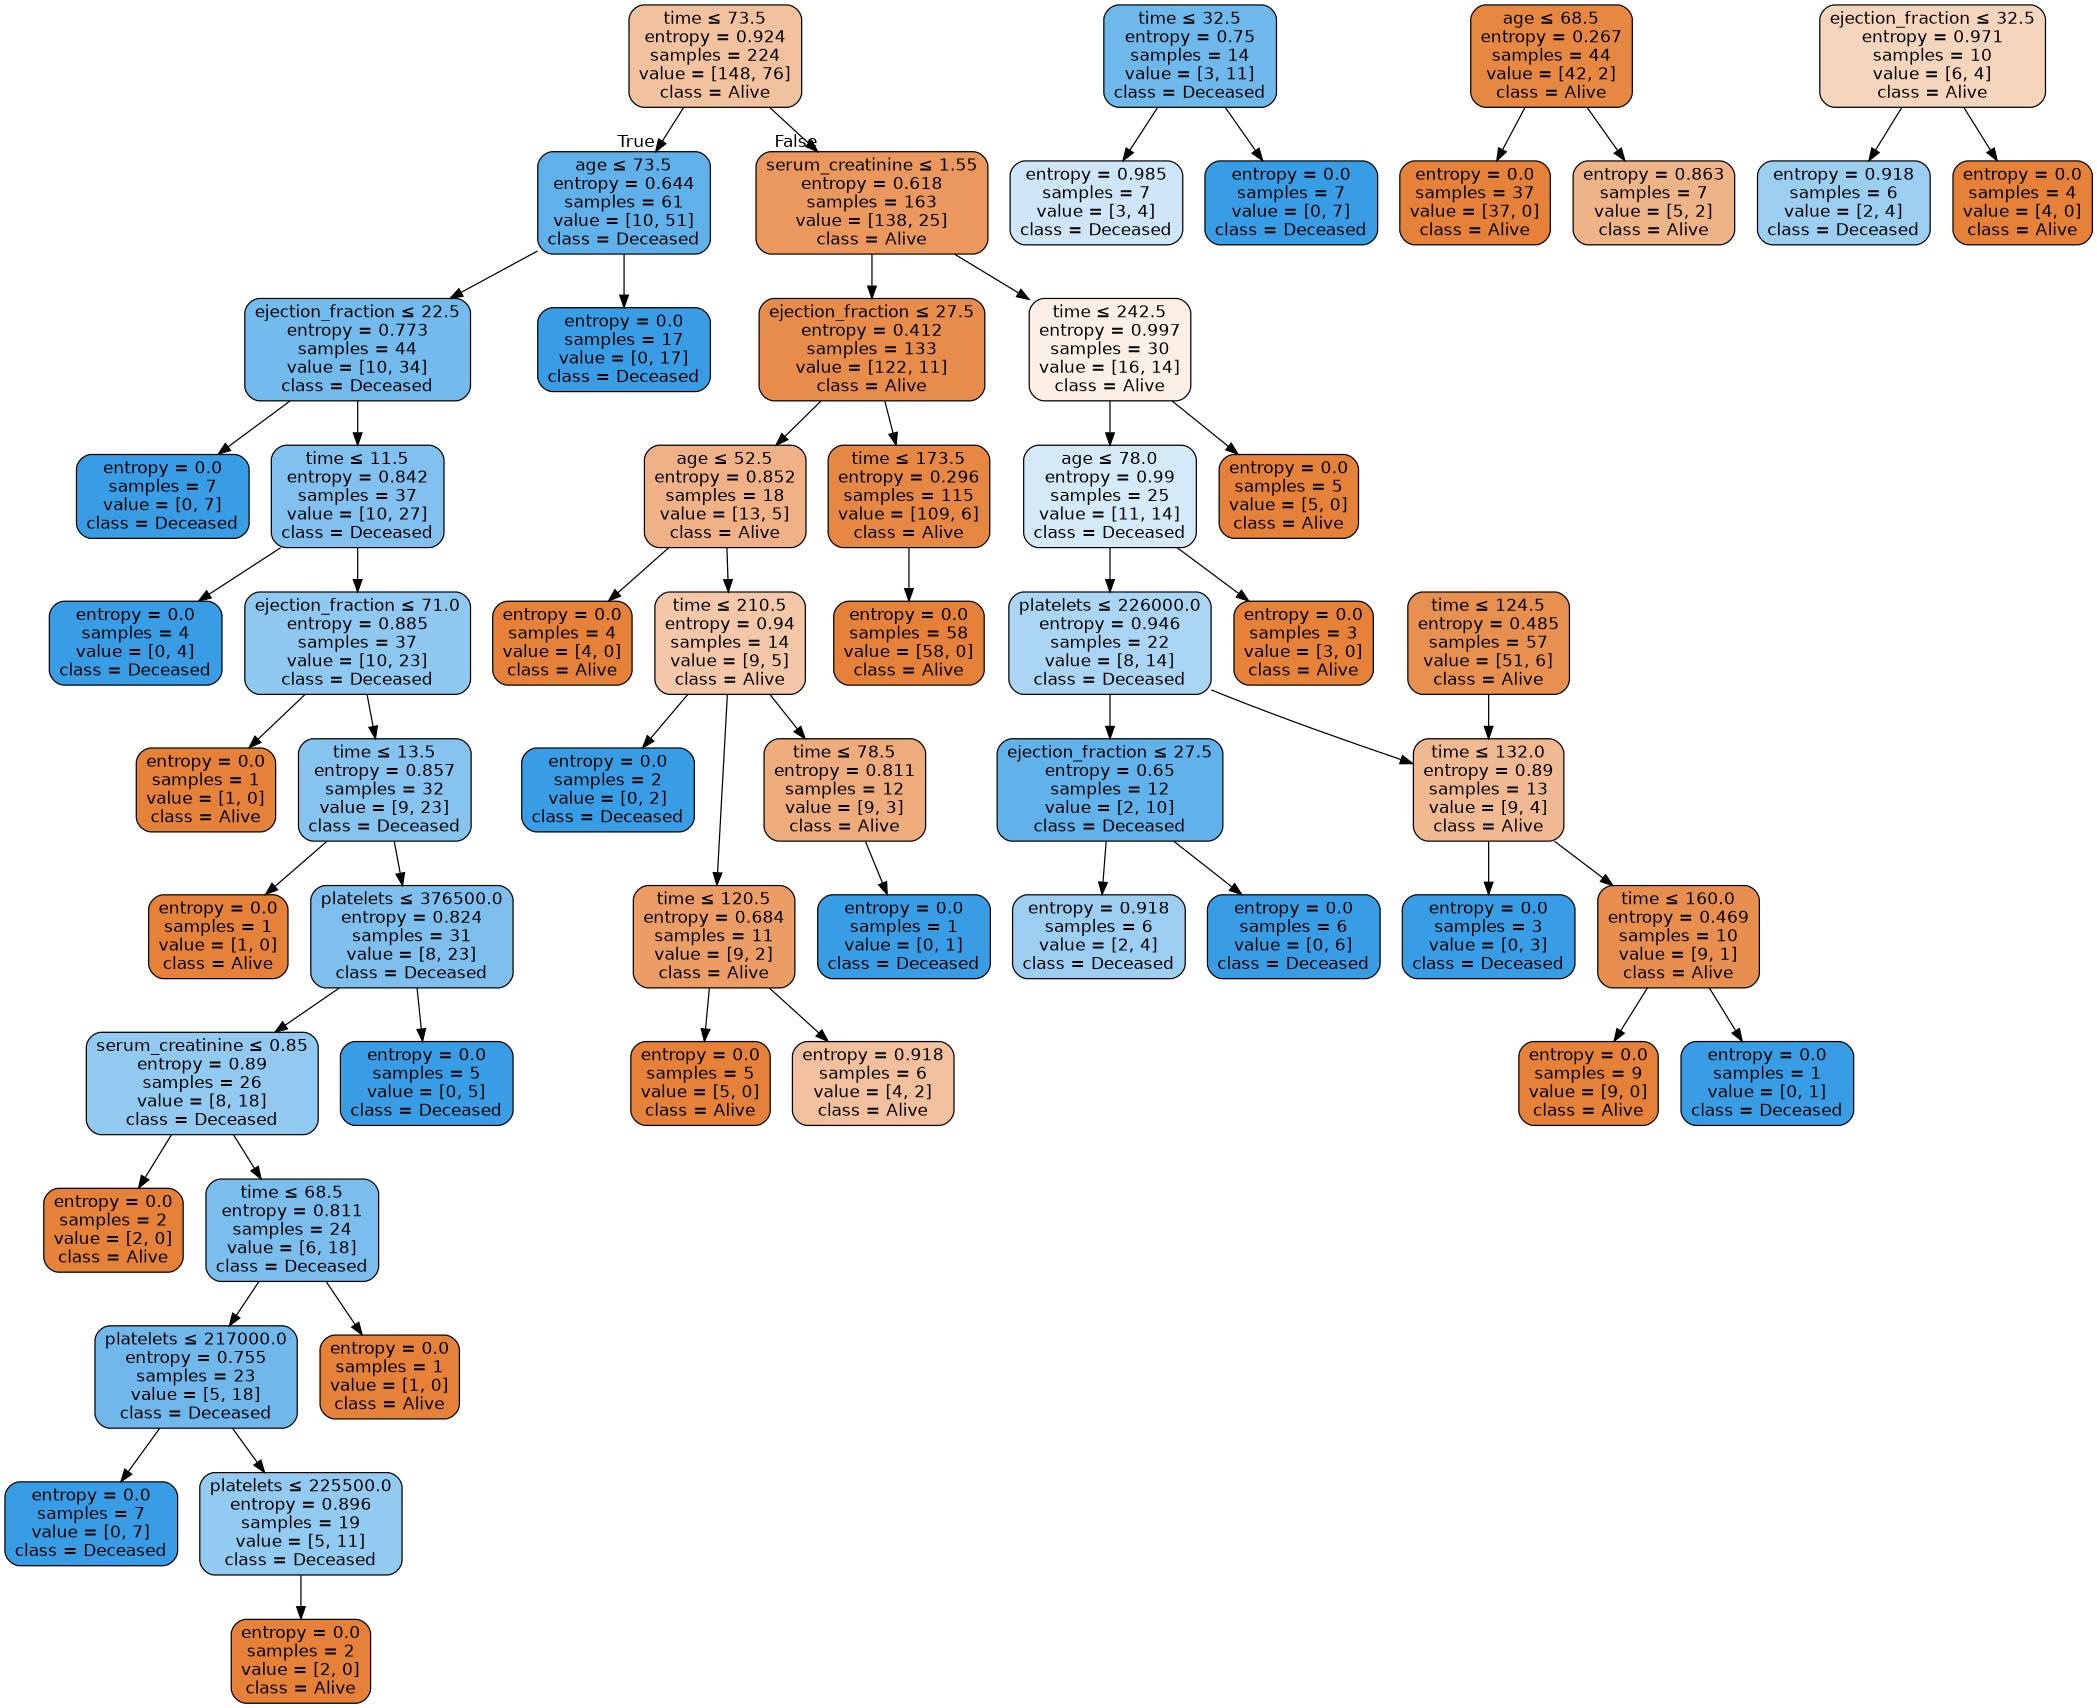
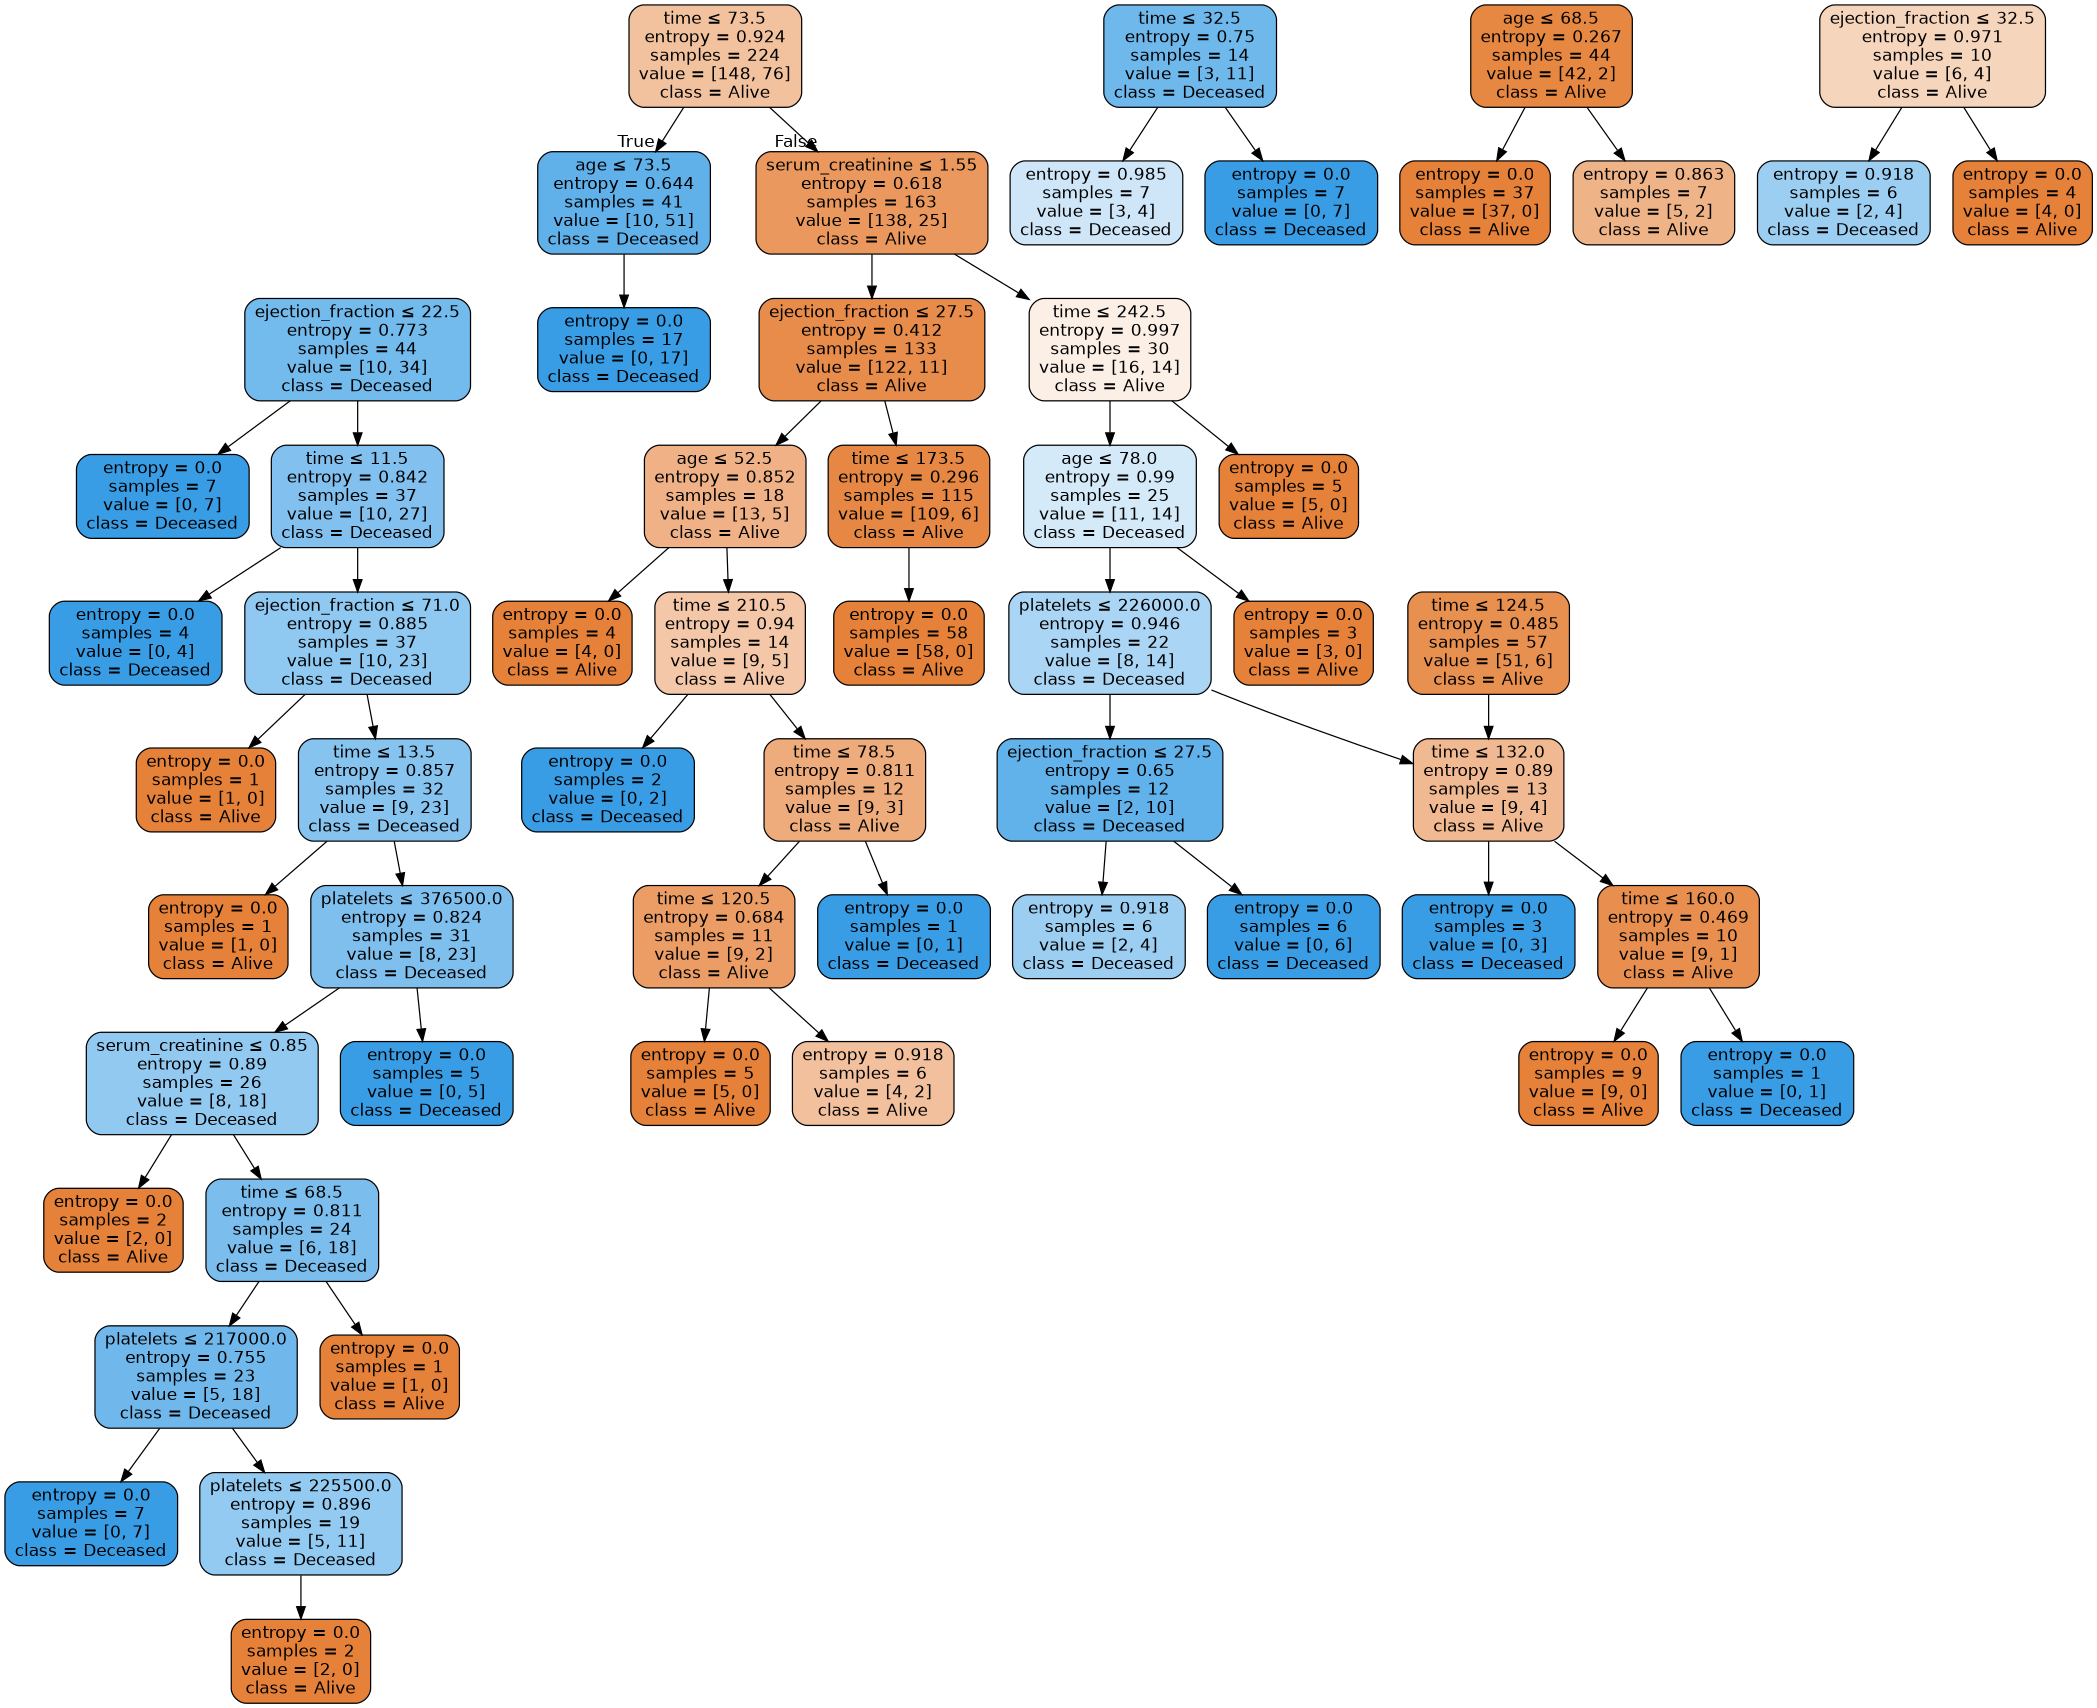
node "age ≤ 73.5": text "samples = 61" -> "samples = 41"
edge "age ≤ 73.5" -> "ejection_fraction ≤ 22.5": removed
edge "time ≤ 210.5" -> "time ≤ 120.5": now "time ≤ 78.5" -> "time ≤ 120.5"
